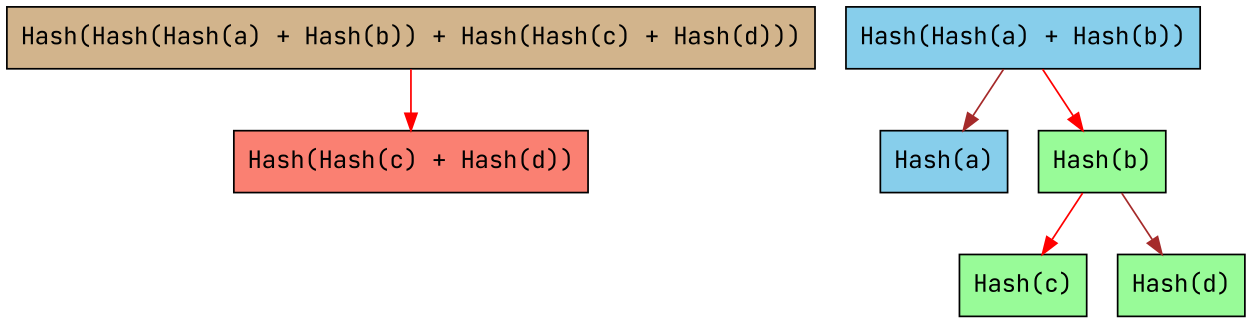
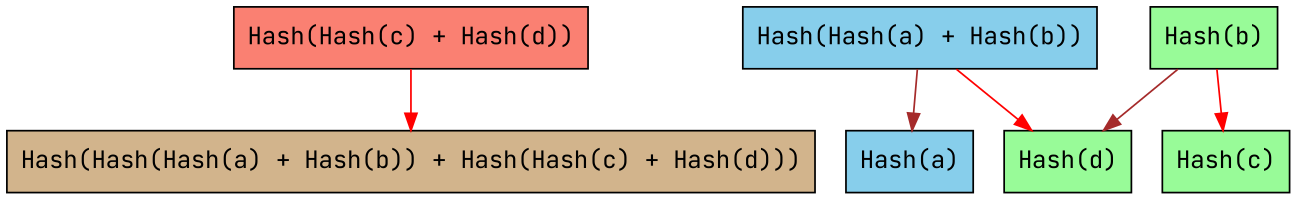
edge "Hash(Hash(Hash(a) + Hash(b)) + Hash(Hash(c) + Hash(d)))" -> "Hash(Hash(c) + Hash(d))": reversed
edge "Hash(Hash(a) + Hash(b))" -> "Hash(b)": now "Hash(Hash(a) + Hash(b))" -> "Hash(d)"
